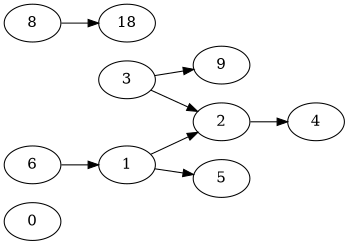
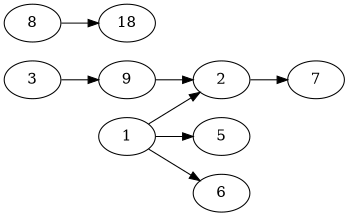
edge "3" -> "2": now "9" -> "2"
node "4": label "4" -> "7"
edge "6" -> "1": reversed
node "0": removed
